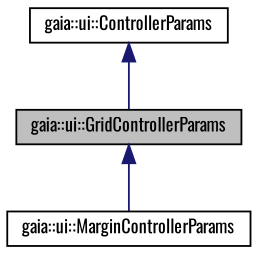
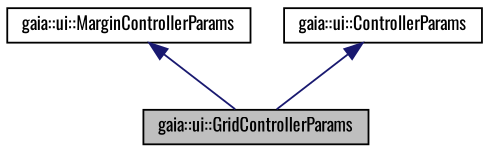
edge "gaia::ui::MarginControllerParams" -> "gaia::ui::GridControllerParams": reversed
